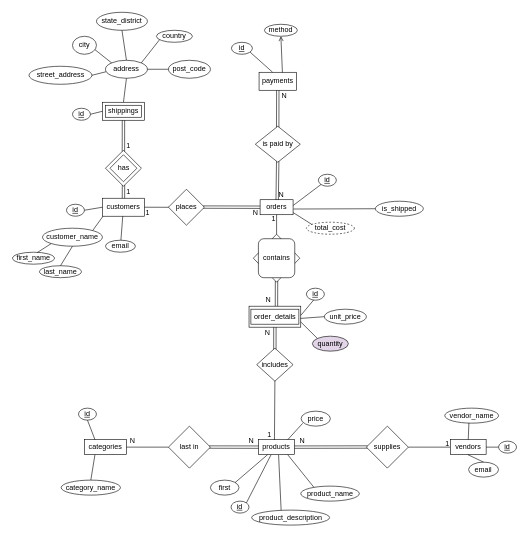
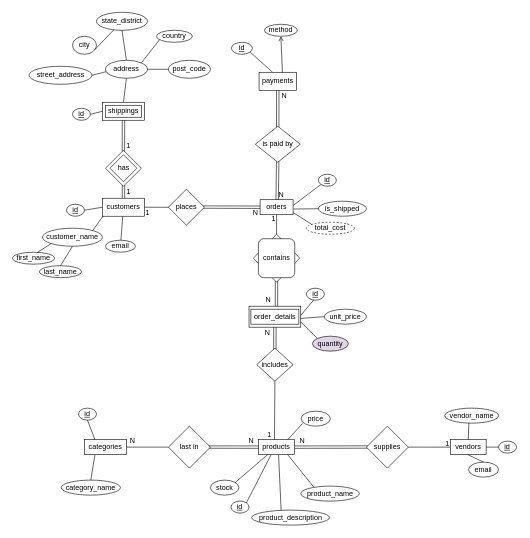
edge "city" -- "address": now "city" -- "state_district"
node "is_shipped": moved (399, 209) -> (342, 209)
node "first": label "first" -> "stock"
